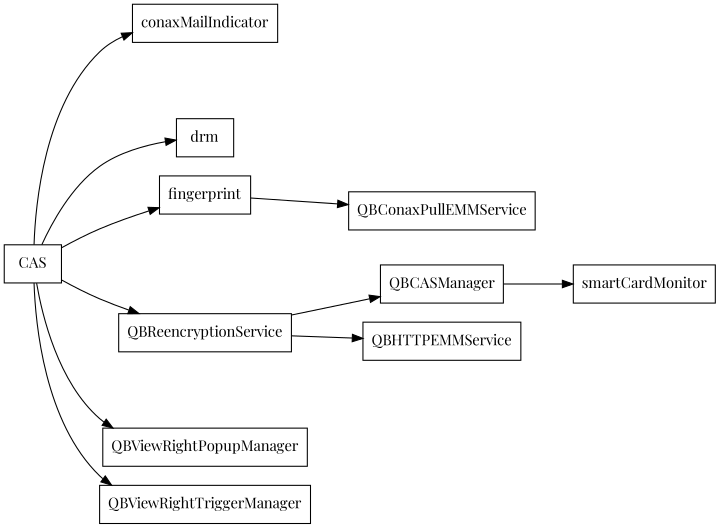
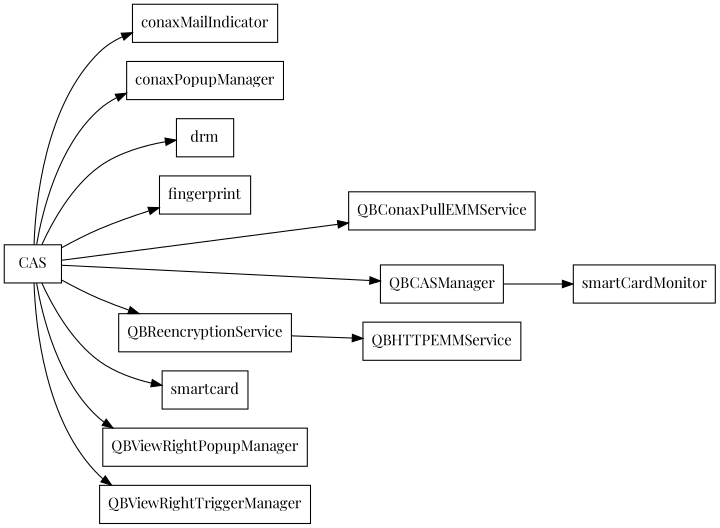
node "conaxPopupManager": added
edge "fingerprint" -> "QBConaxPullEMMService": now "CAS" -> "QBConaxPullEMMService"
edge "QBReencryptionService" -> "QBCASManager": now "CAS" -> "QBCASManager"
node "smartcard": added
